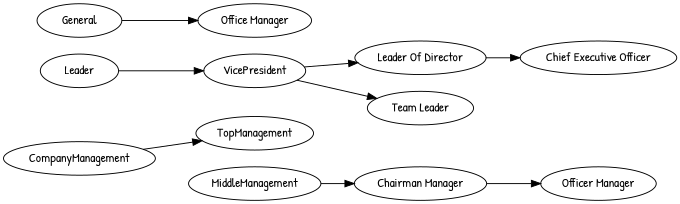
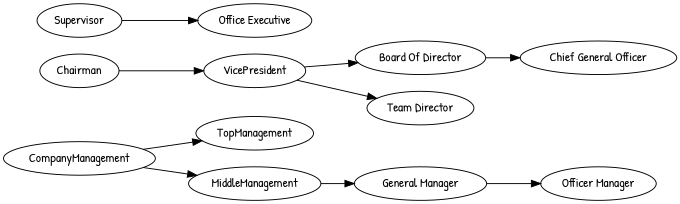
node "General": label "General" -> "Supervisor"
node "Office Manager": label "Office Manager" -> "Office Executive"
node "Leader Of Director": label "Leader Of Director" -> "Board Of Director"
node "Chief Executive Officer": label "Chief Executive Officer" -> "Chief General Officer"
node "Leader": label "Leader" -> "Chairman"
node "Team Leader": label "Team Leader" -> "Team Director"
edge "CompanyManagement" -> "MiddleManagement": added
node "Chairman Manager": label "Chairman Manager" -> "General Manager"
